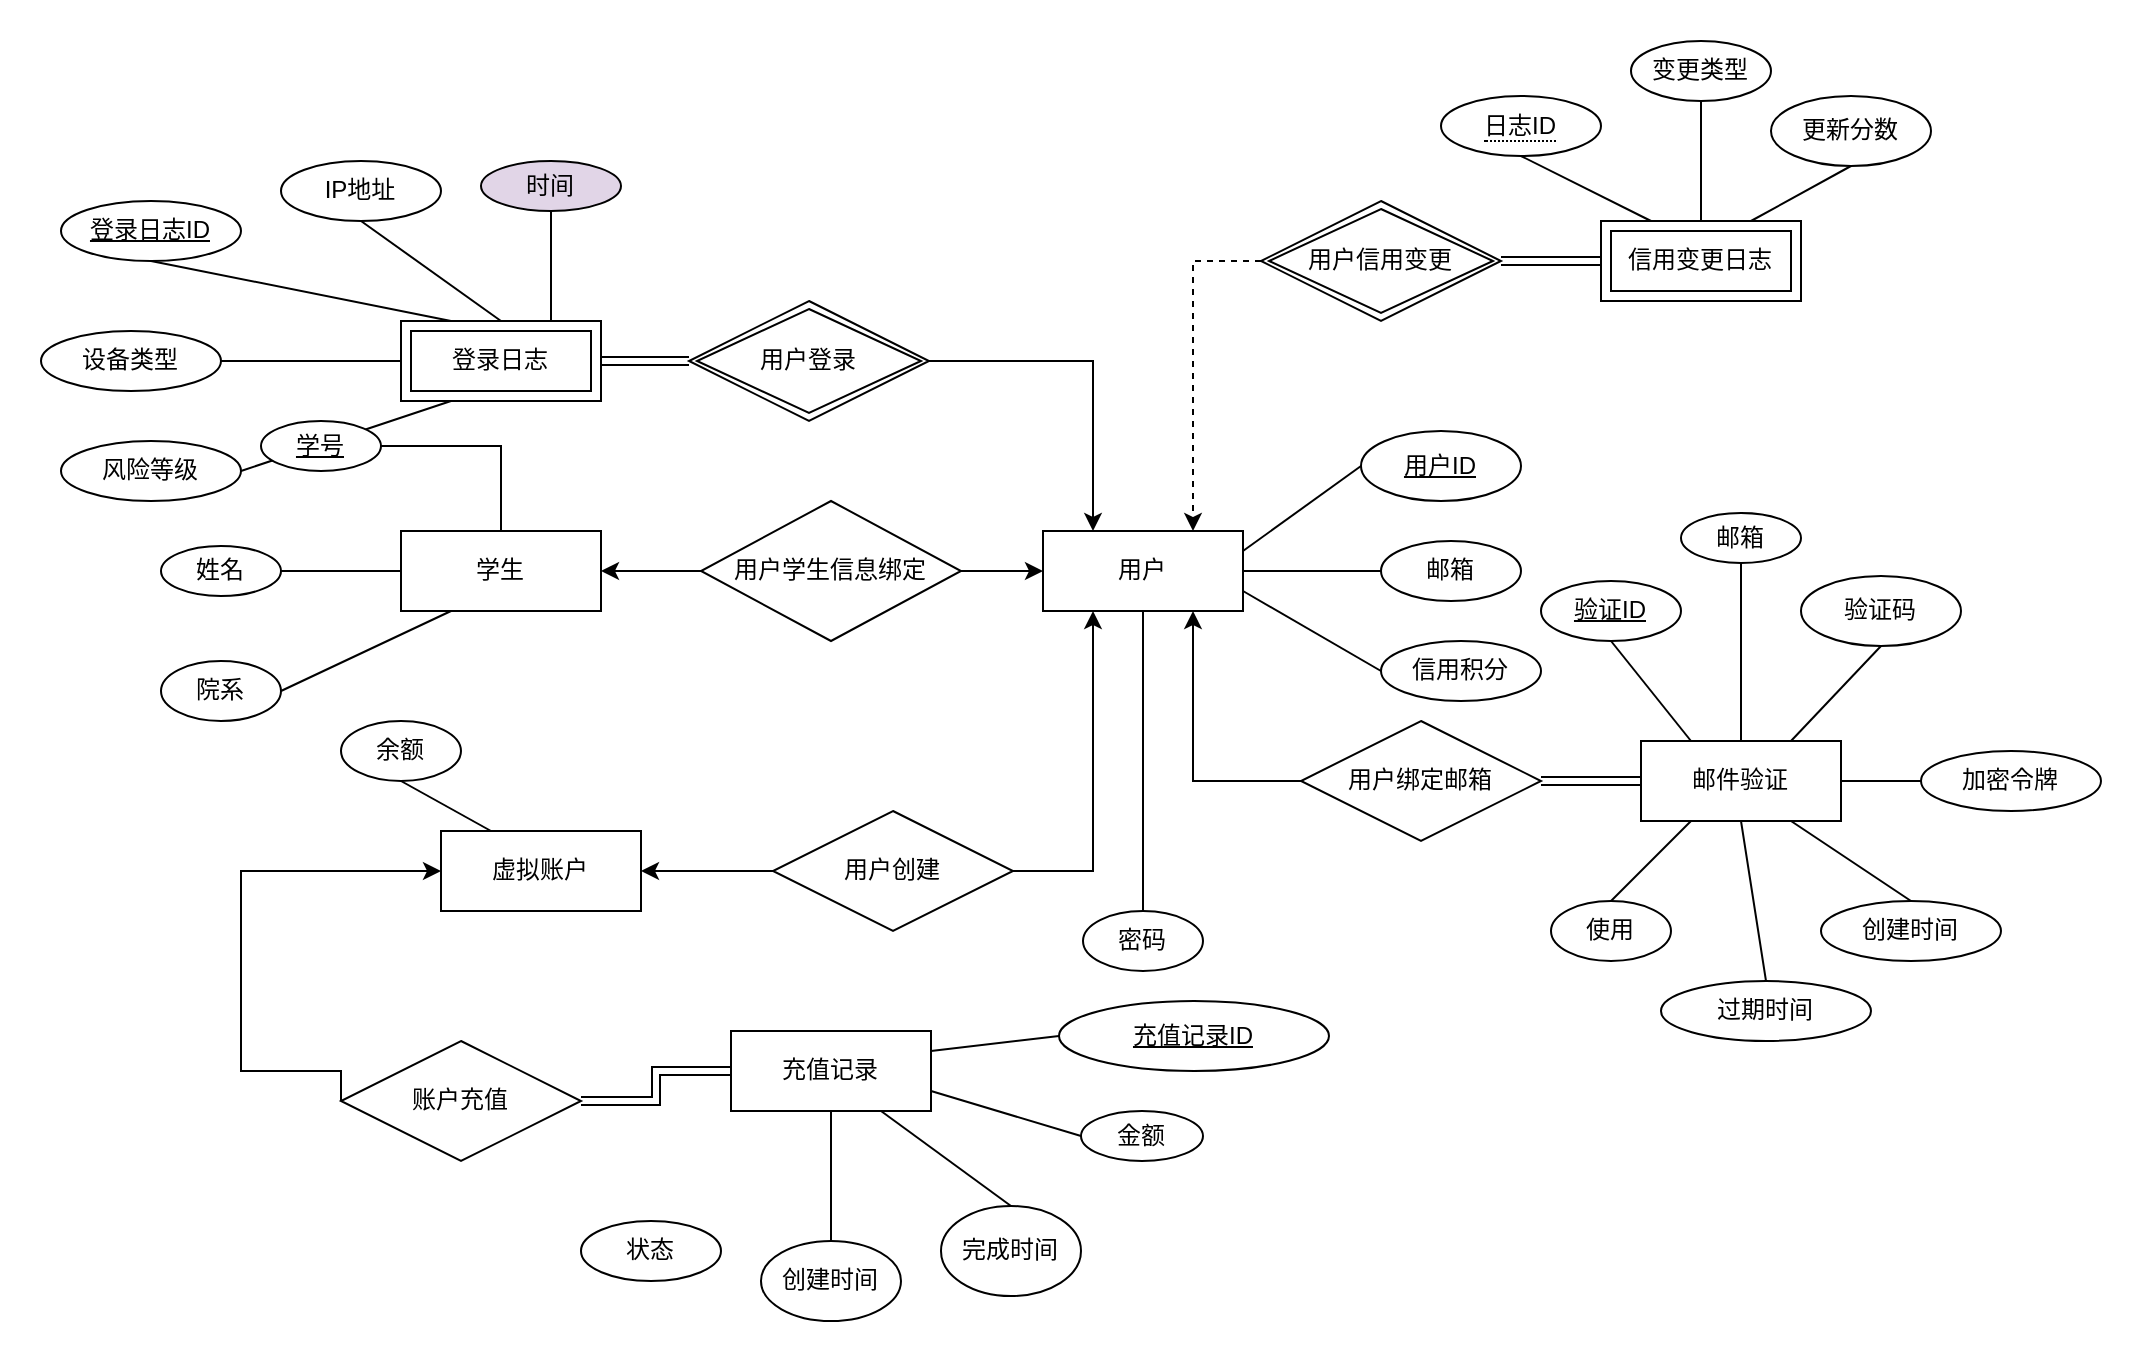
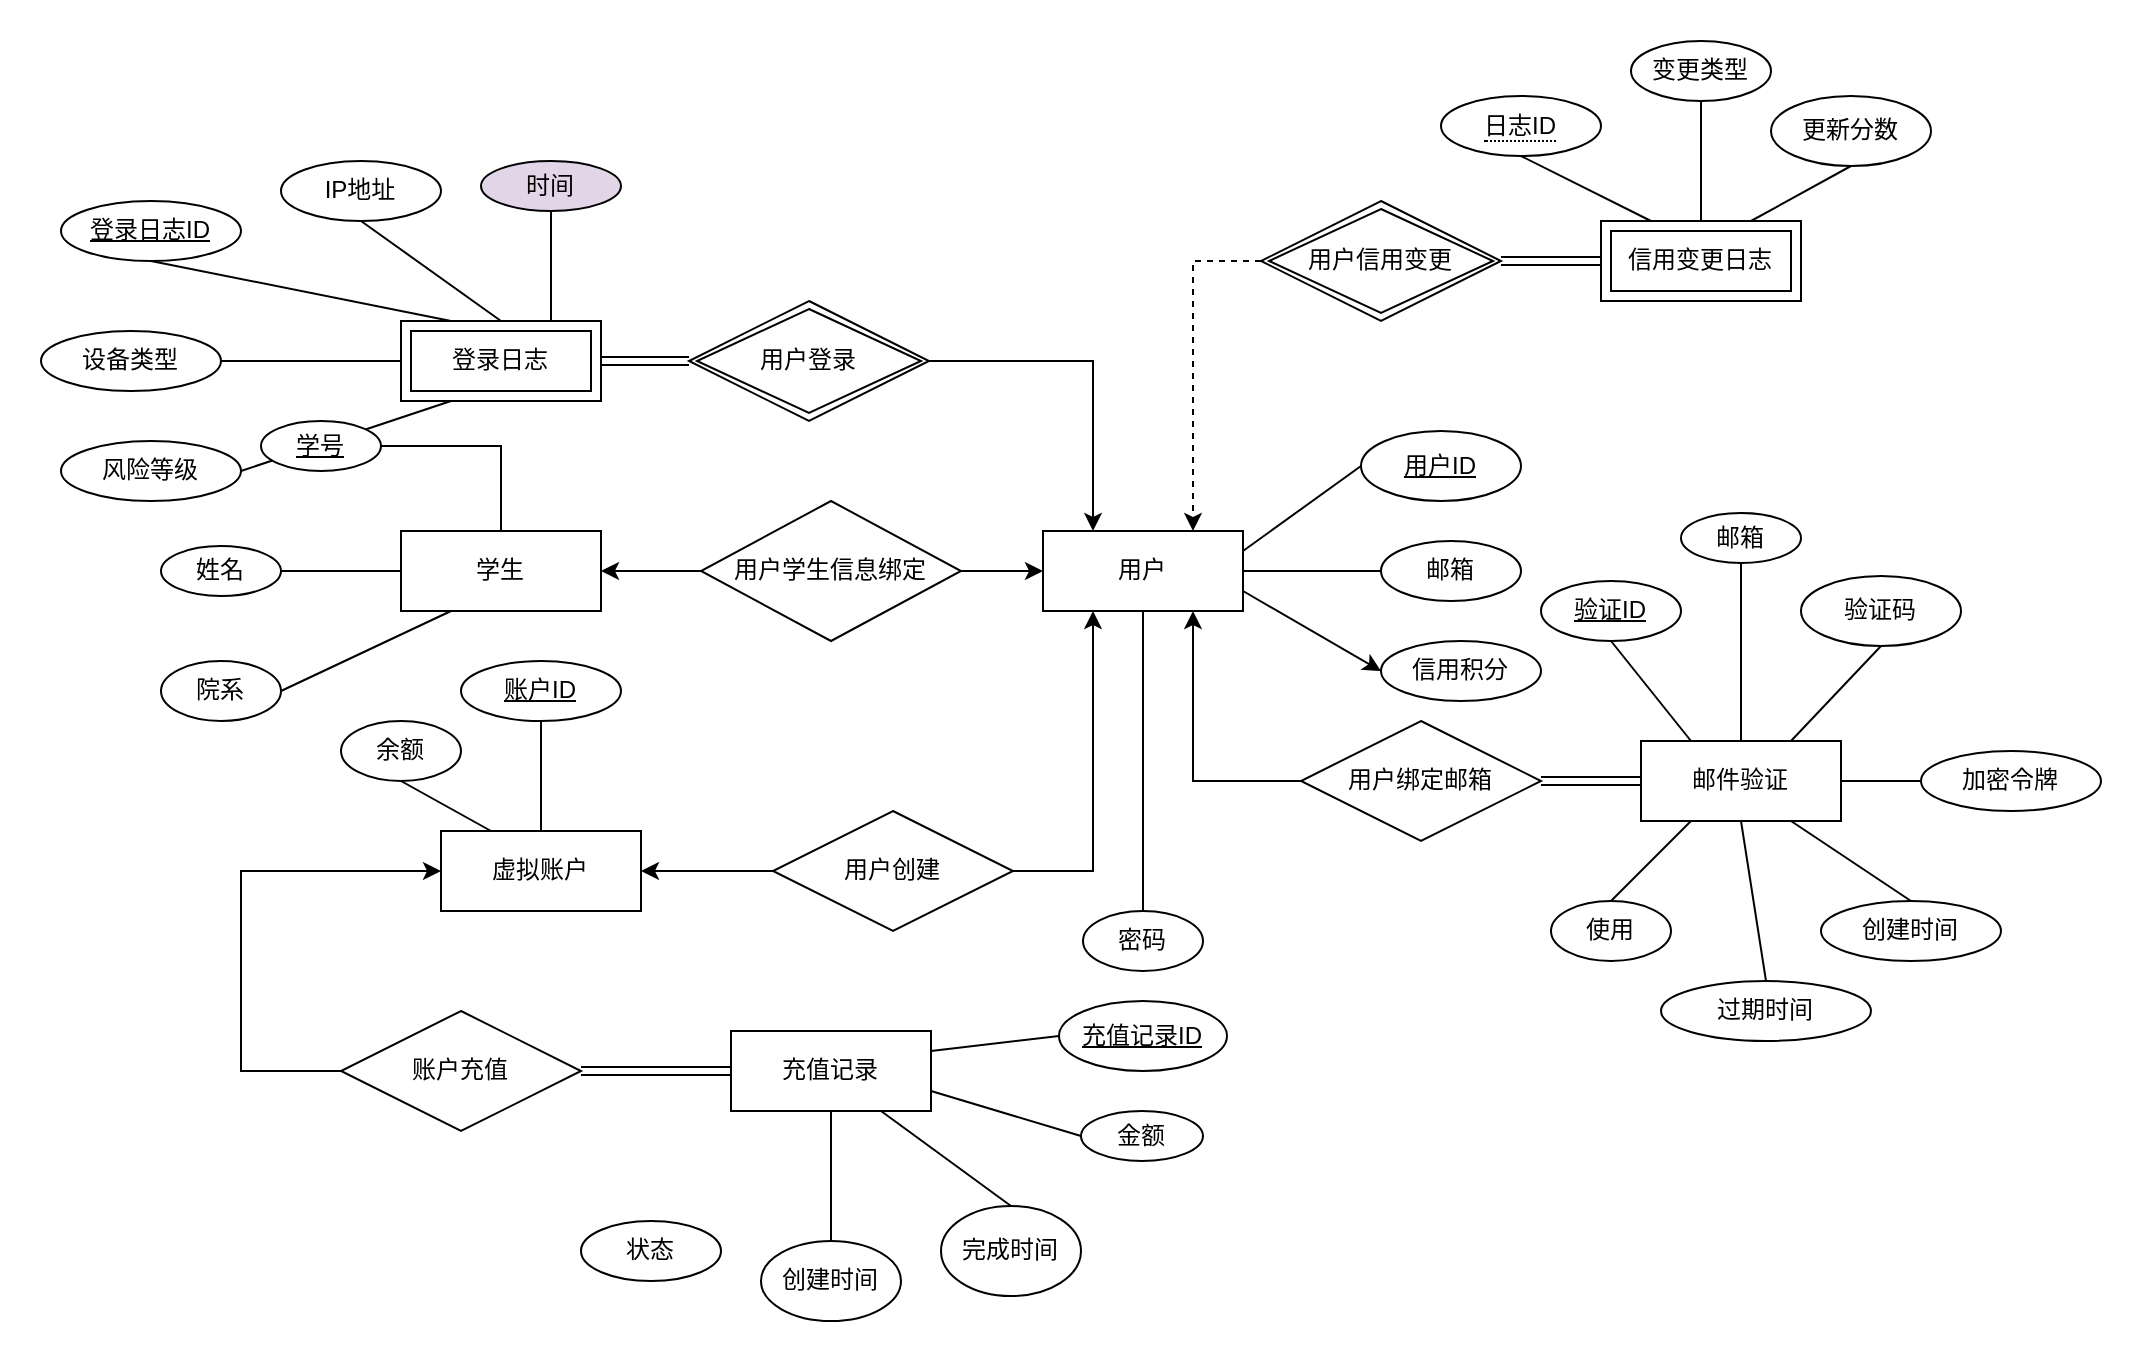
edge "用户" -- "信用积分": arrowhead none -> classic
node "账户ID": added
edge "账户ID" -- "虚拟账户": added
node "充值记录ID": size 270x70 -> 168x70
node "账户充值": moved (461, 1101) -> (461, 1071)
